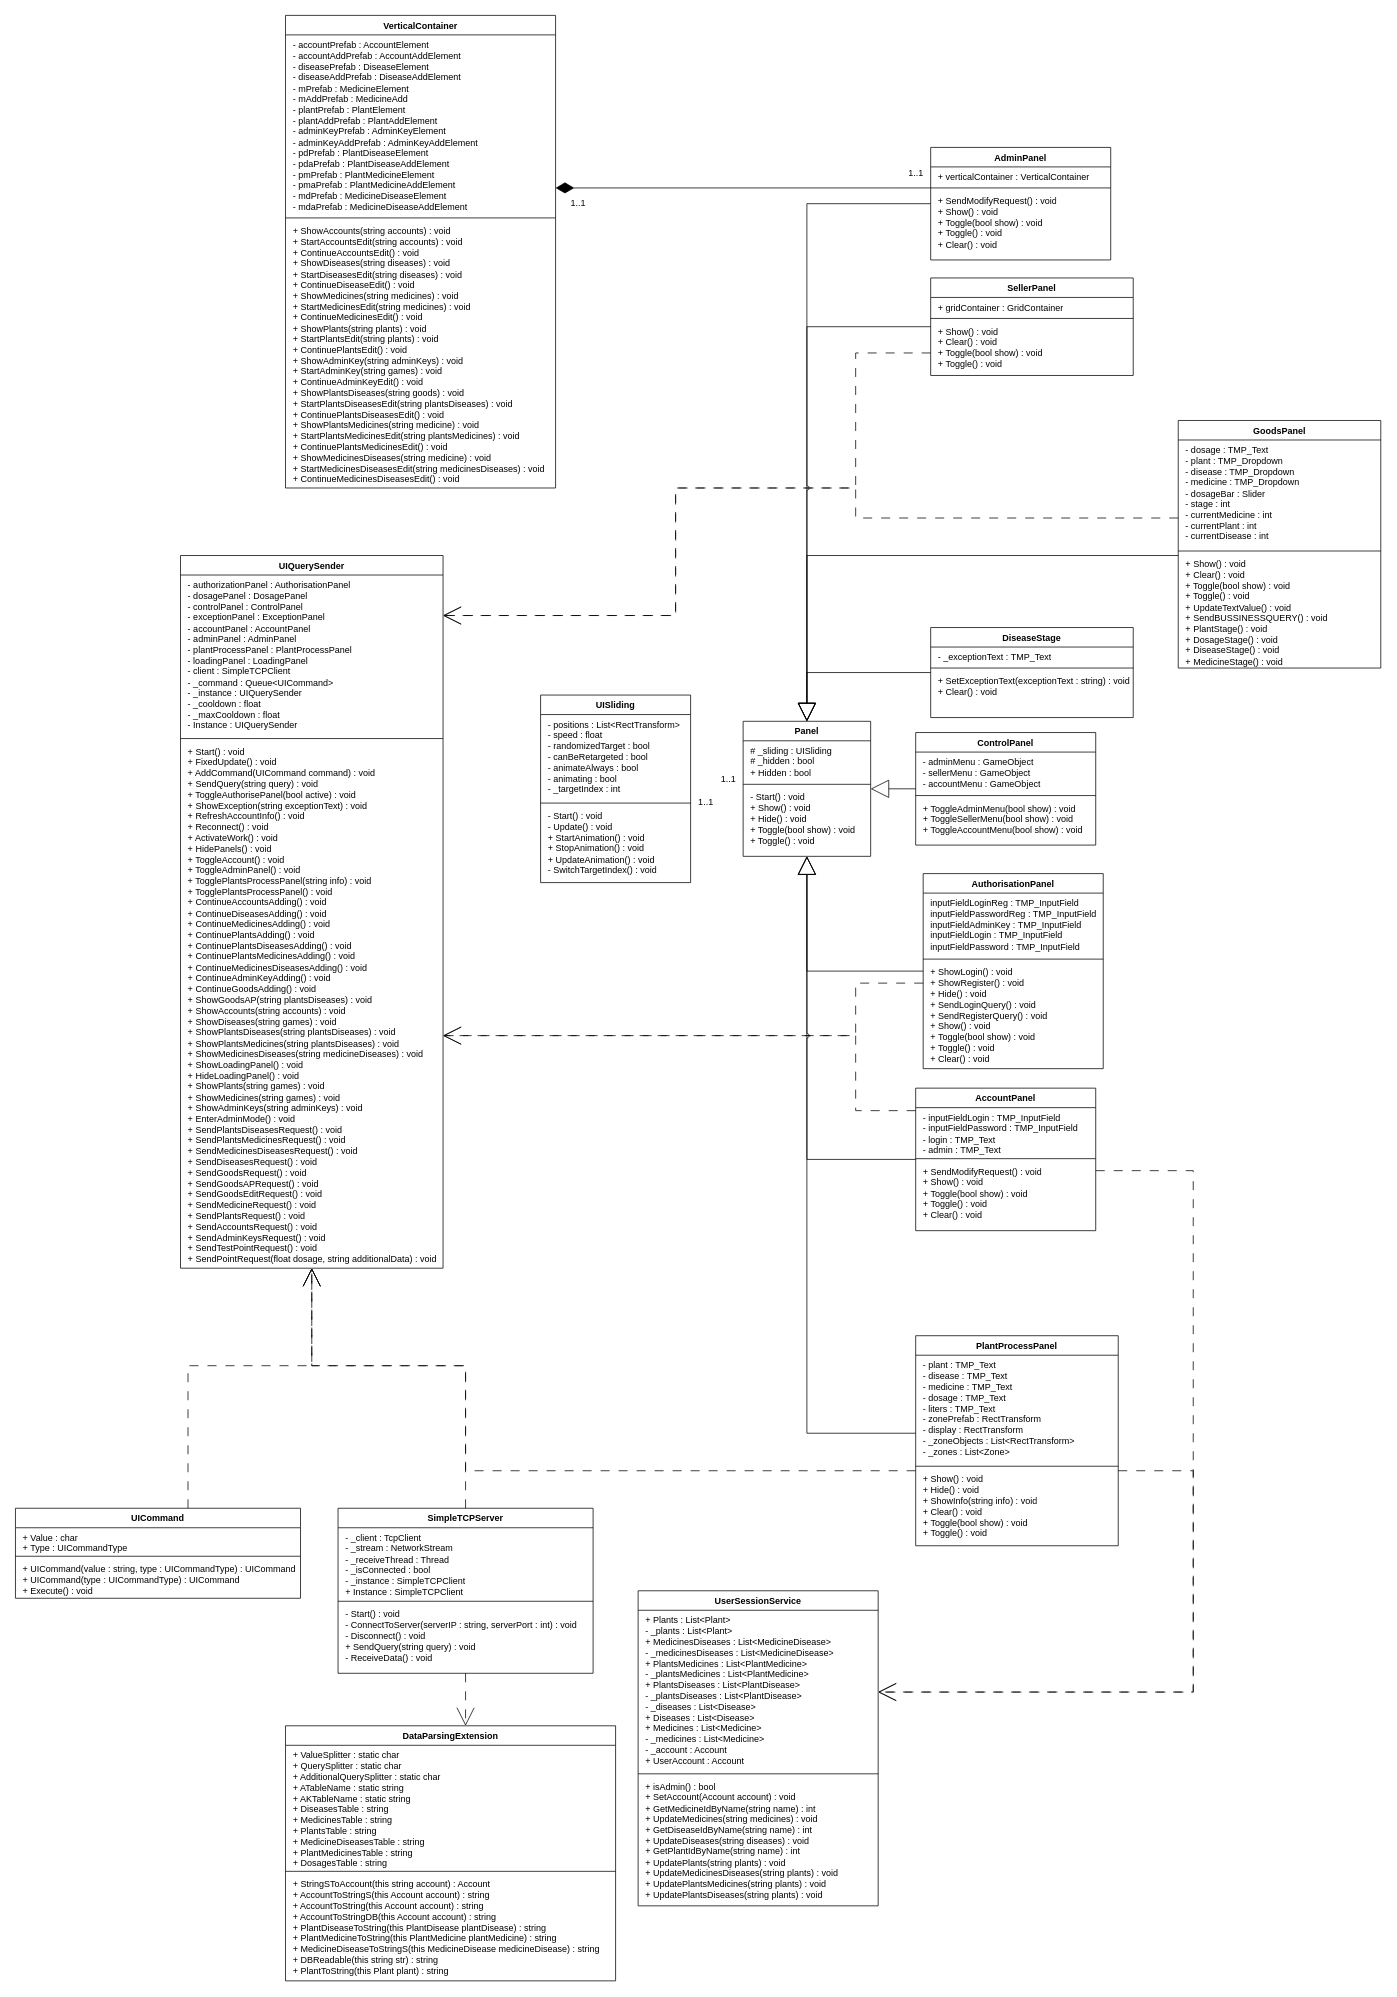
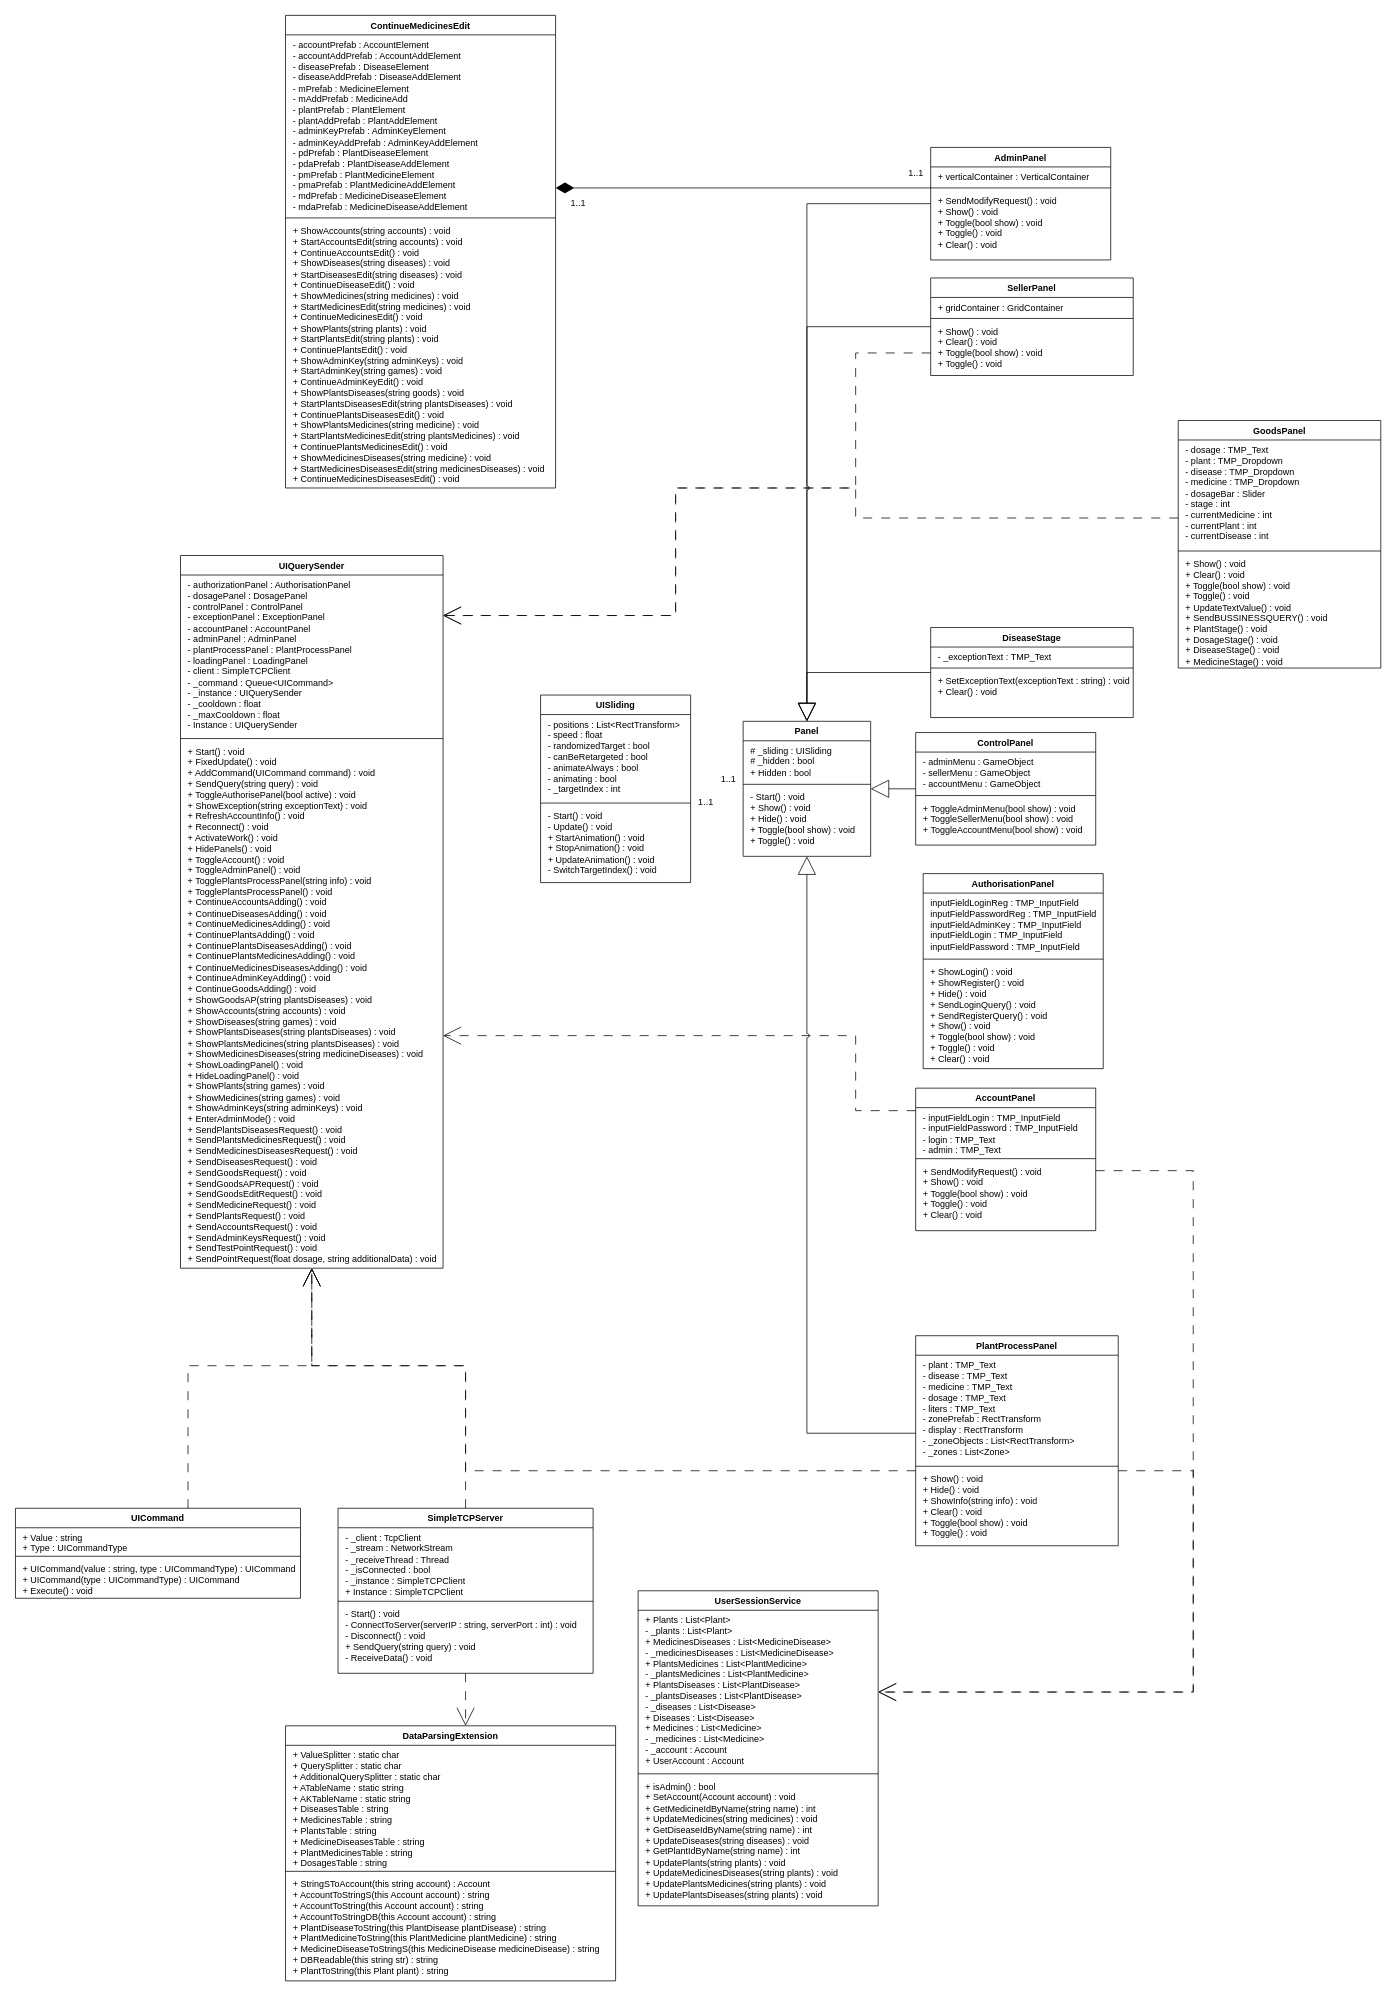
node "VerticalContainer": label "VerticalContainer" -> "ContinueMedicinesEdit"
edge "GoodsPanel" -> "Panel": removed
edge "AuthorisationPanel" -> "Panel": removed
edge "AuthorisationPanel" -> "UIQuerySender": removed
edge "AccountPanel" -> "Panel": removed
node "+ Value : char + Type : UICommandType": label "+ Value : char + Type : UICommandType" -> "+ Value : string + Type : UICommandType"
